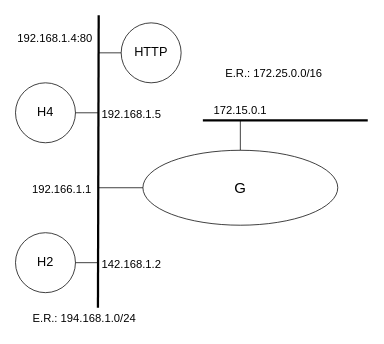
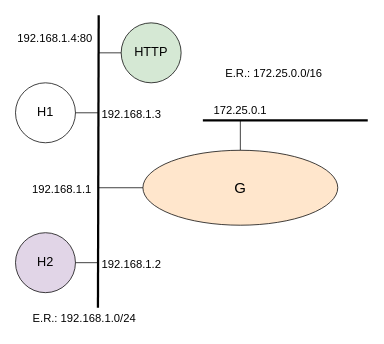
node "HTTP": fillcolor #ffffff -> #d5e8d4
node "172.15.0.1": label "172.15.0.1" -> "172.25.0.1"
node "H4": label "H4" -> "H1"
node "192.168.1.5": label "192.168.1.5" -> "192.168.1.3"
node "192.166.1.1": label "192.166.1.1" -> "192.168.1.1"
node "G": fillcolor #ffffff -> #ffe6cc
node "H2": fillcolor #ffffff -> #e1d5e7
node "142.168.1.2": label "142.168.1.2" -> "192.168.1.2"
node "E.R.: 194.168.1.0/24": label "E.R.: 194.168.1.0/24" -> "E.R.: 192.168.1.0/24"
